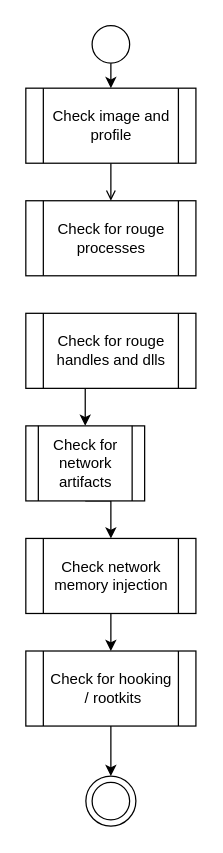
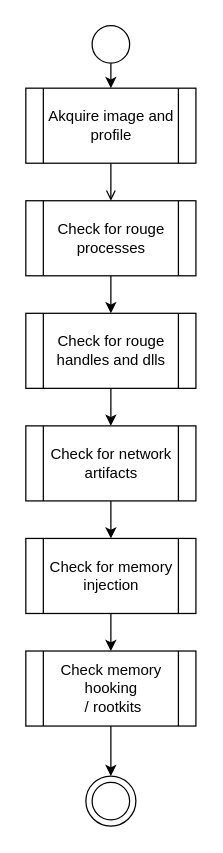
node "Check image and profile": label "Check image and profile" -> "Akquire image and profile"
edge "Check for rouge processes" -> "Check for rouge handles and dlls": added
node "Check for network artifacts": size 119x75 -> 170x75
node "Check network memory injection": label "Check network memory injection" -> "Check for memory injection"
node "Check for hooking / rootkits": label "Check for hooking / rootkits" -> "Check memory hooking / rootkits"
